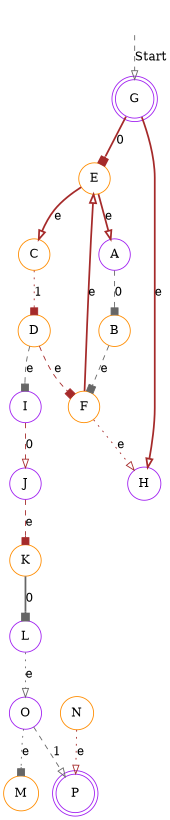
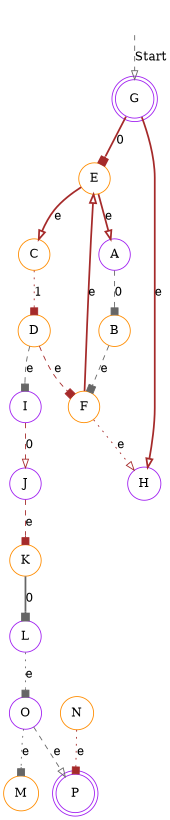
edge "L" -> "O": arrowhead onormal -> box
edge "N" -> "P": arrowhead onormal -> box
edge "O" -> "P": label "1" -> "e"
